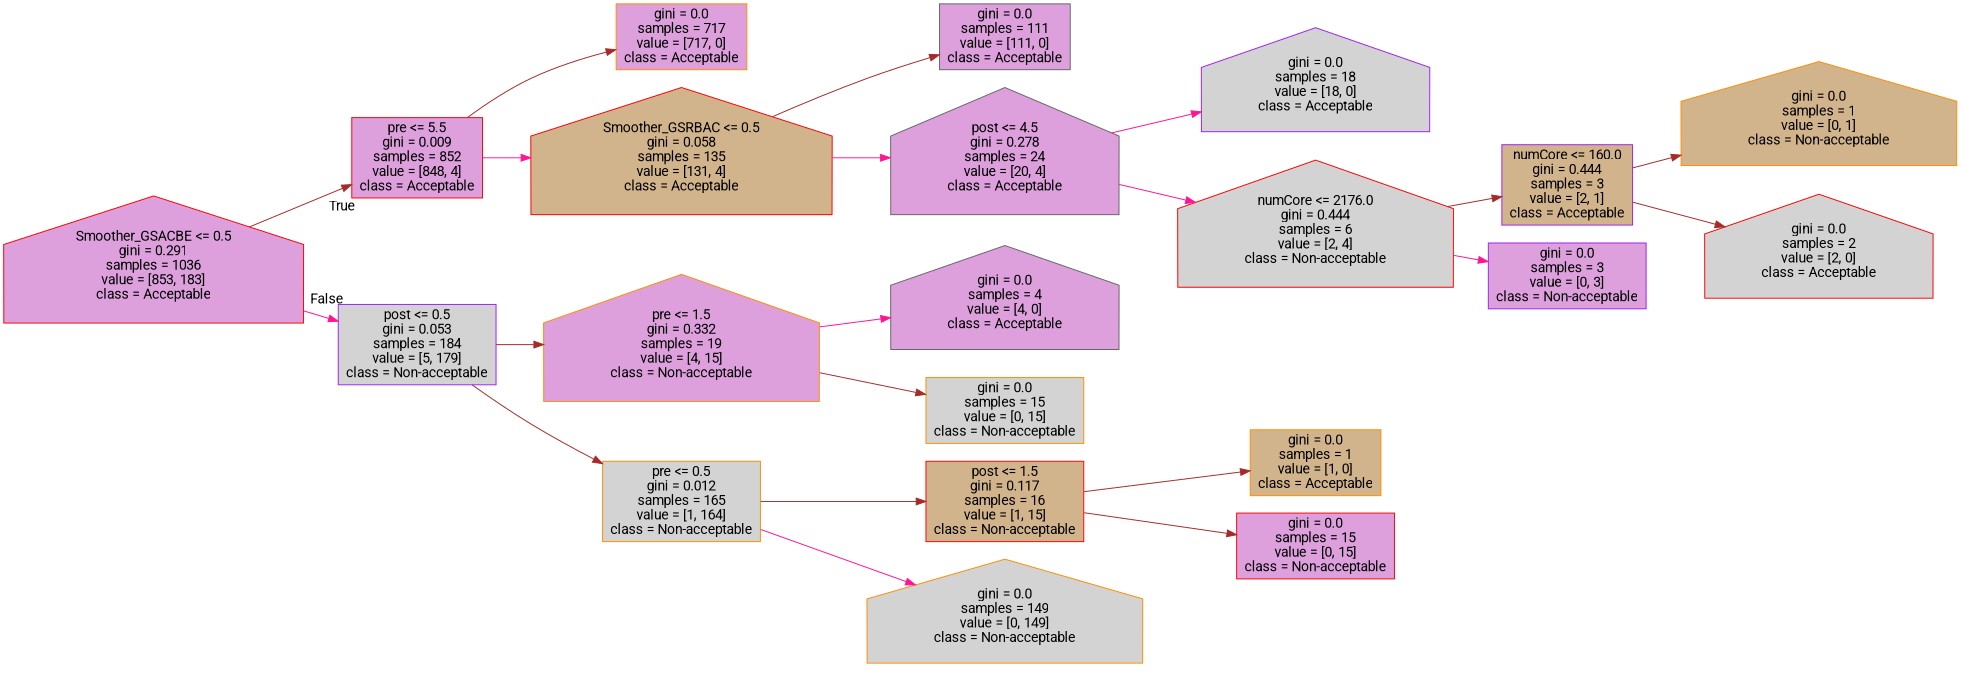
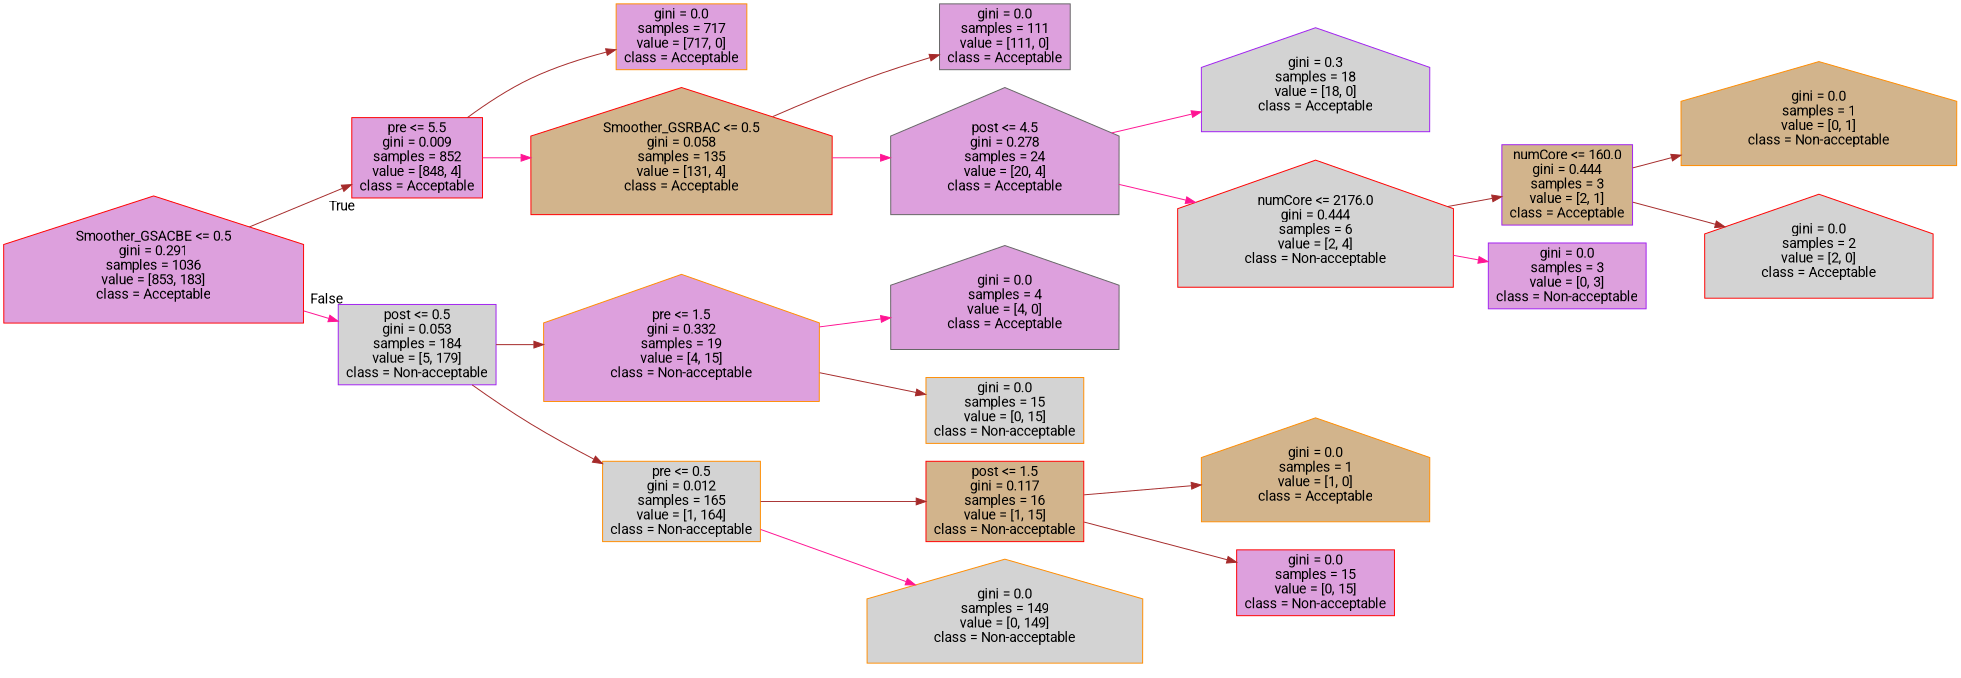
node "gini = 0.0 samples = 18 value = [18, 0] class = Acceptable": label "gini = 0.0 samples = 18 value = [18, 0] class = Acceptable" -> "gini = 0.3 samples = 18 value = [18, 0] class = Acceptable"
node "gini = 0.0 samples = 1 value = [1, 0] class = Acceptable": shape box -> house
